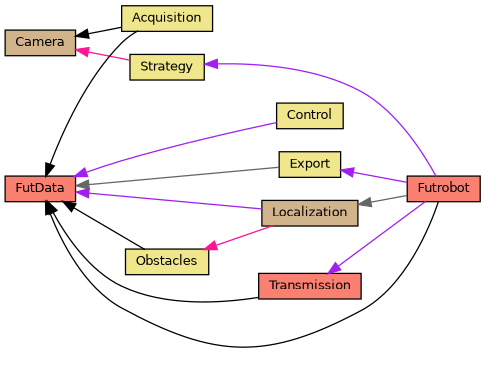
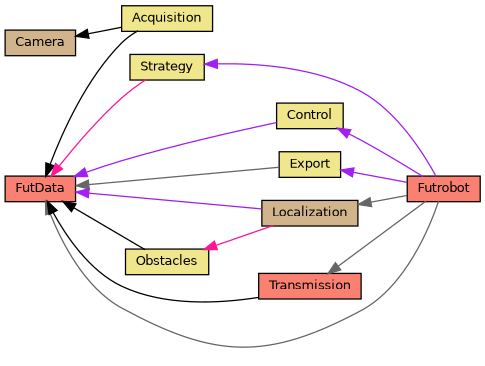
edge "Strategy" -> "Camera": now "Strategy" -> "FutData"
edge "Futrobot" -> "Control": added
edge "Futrobot" -> "Transmission": color purple -> gray40
edge "Futrobot" -> "FutData": color black -> gray40
